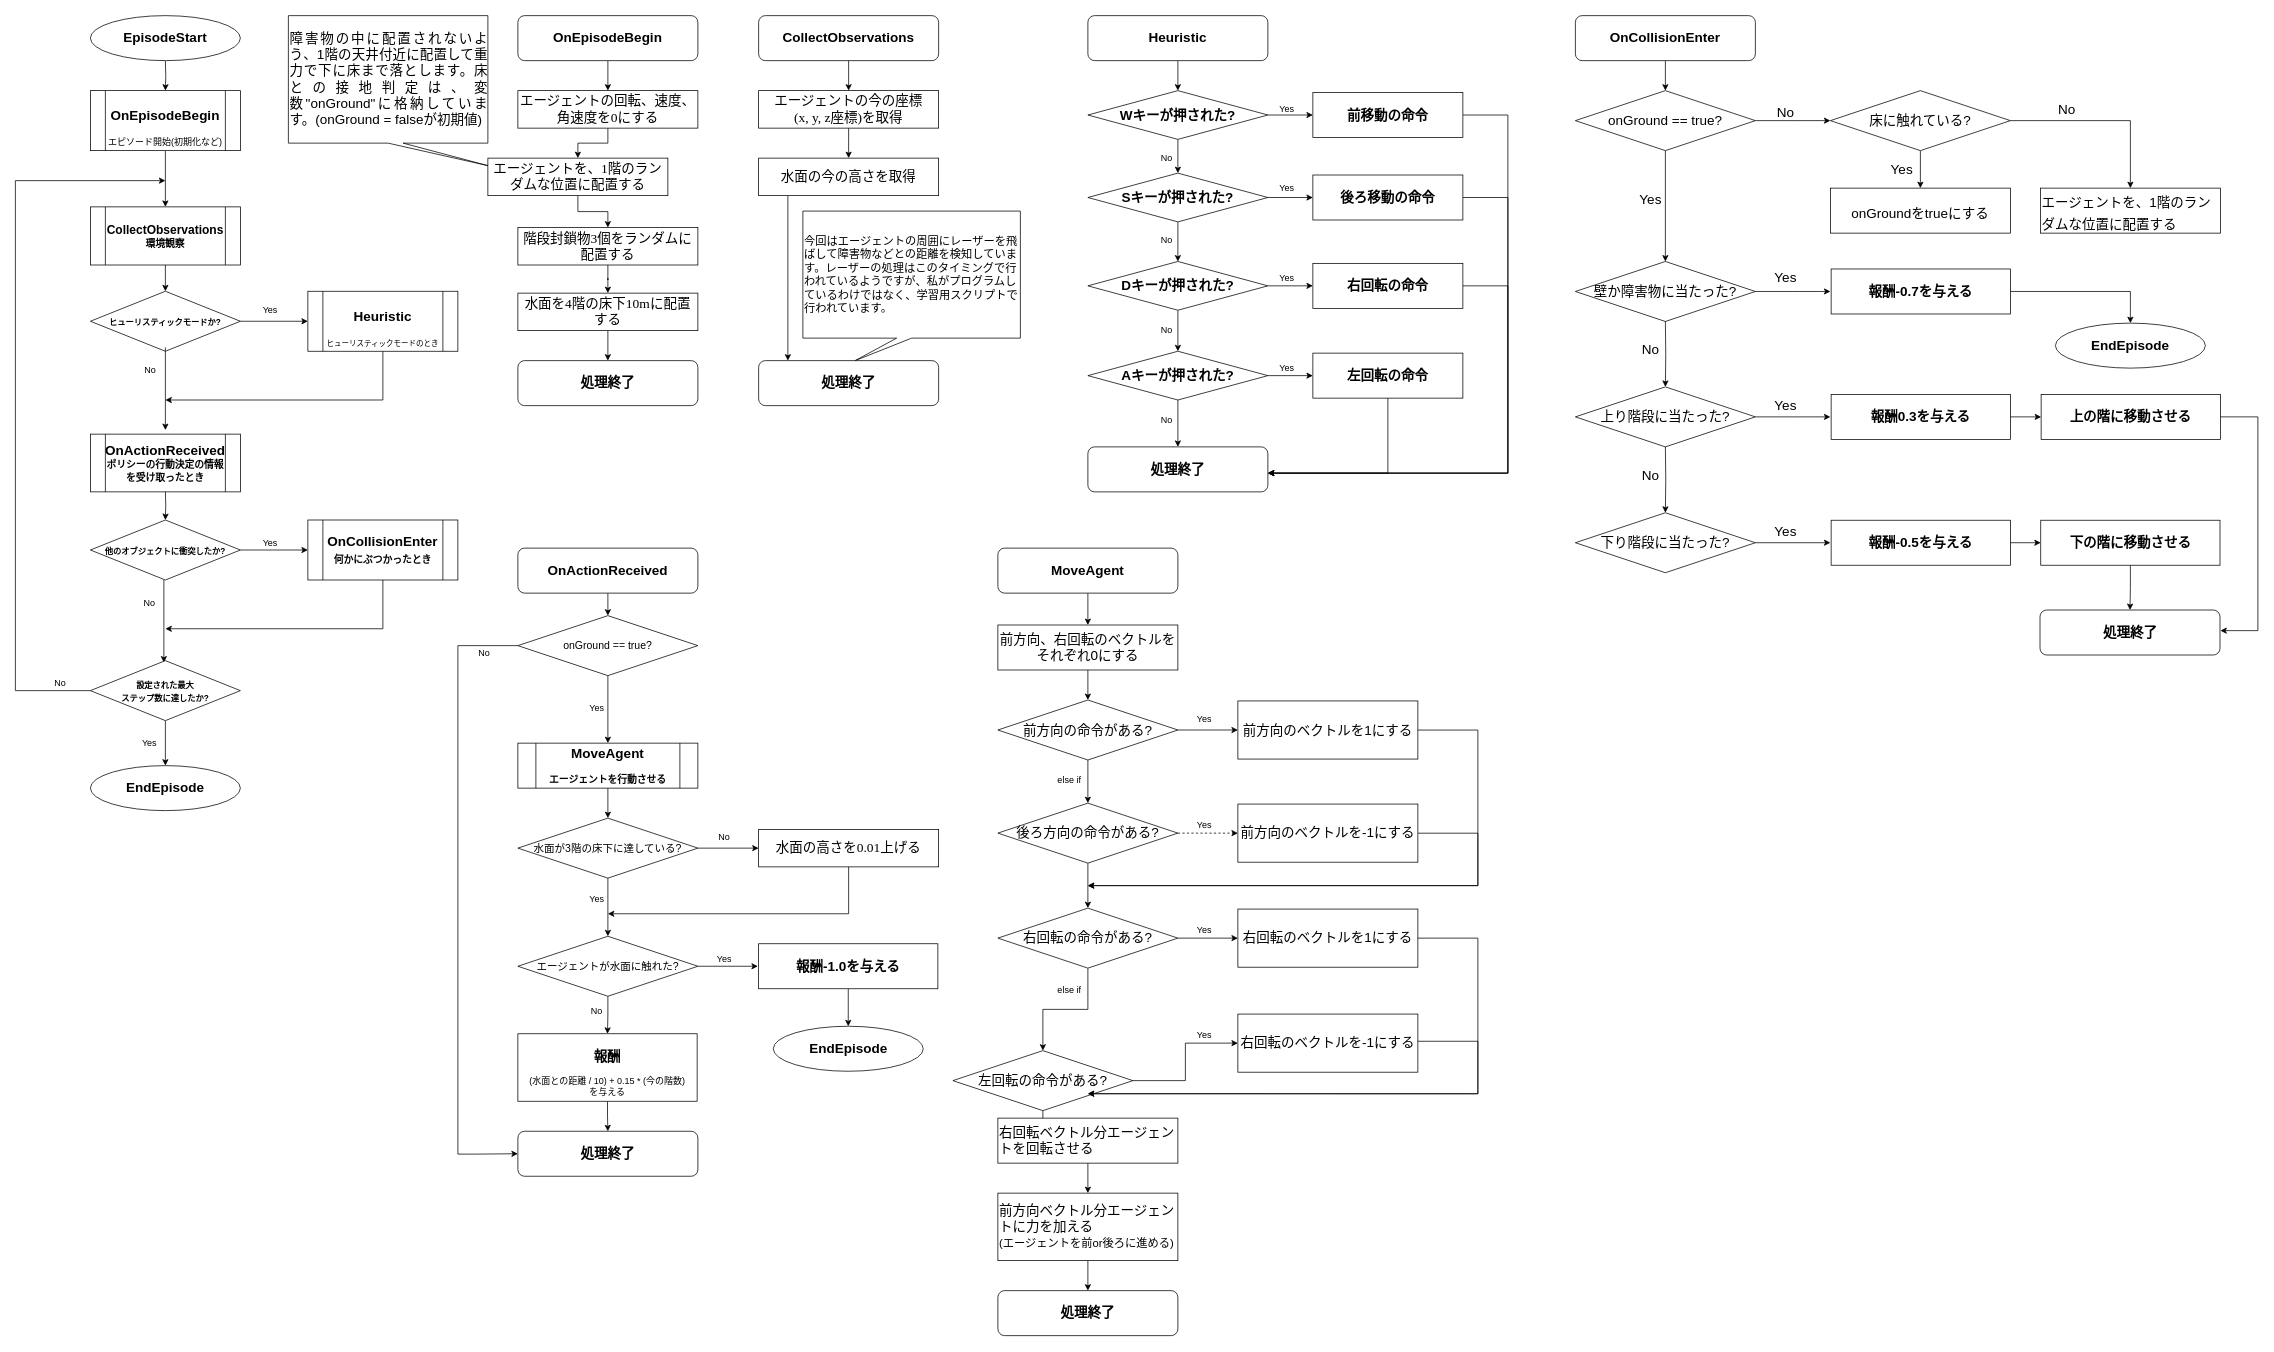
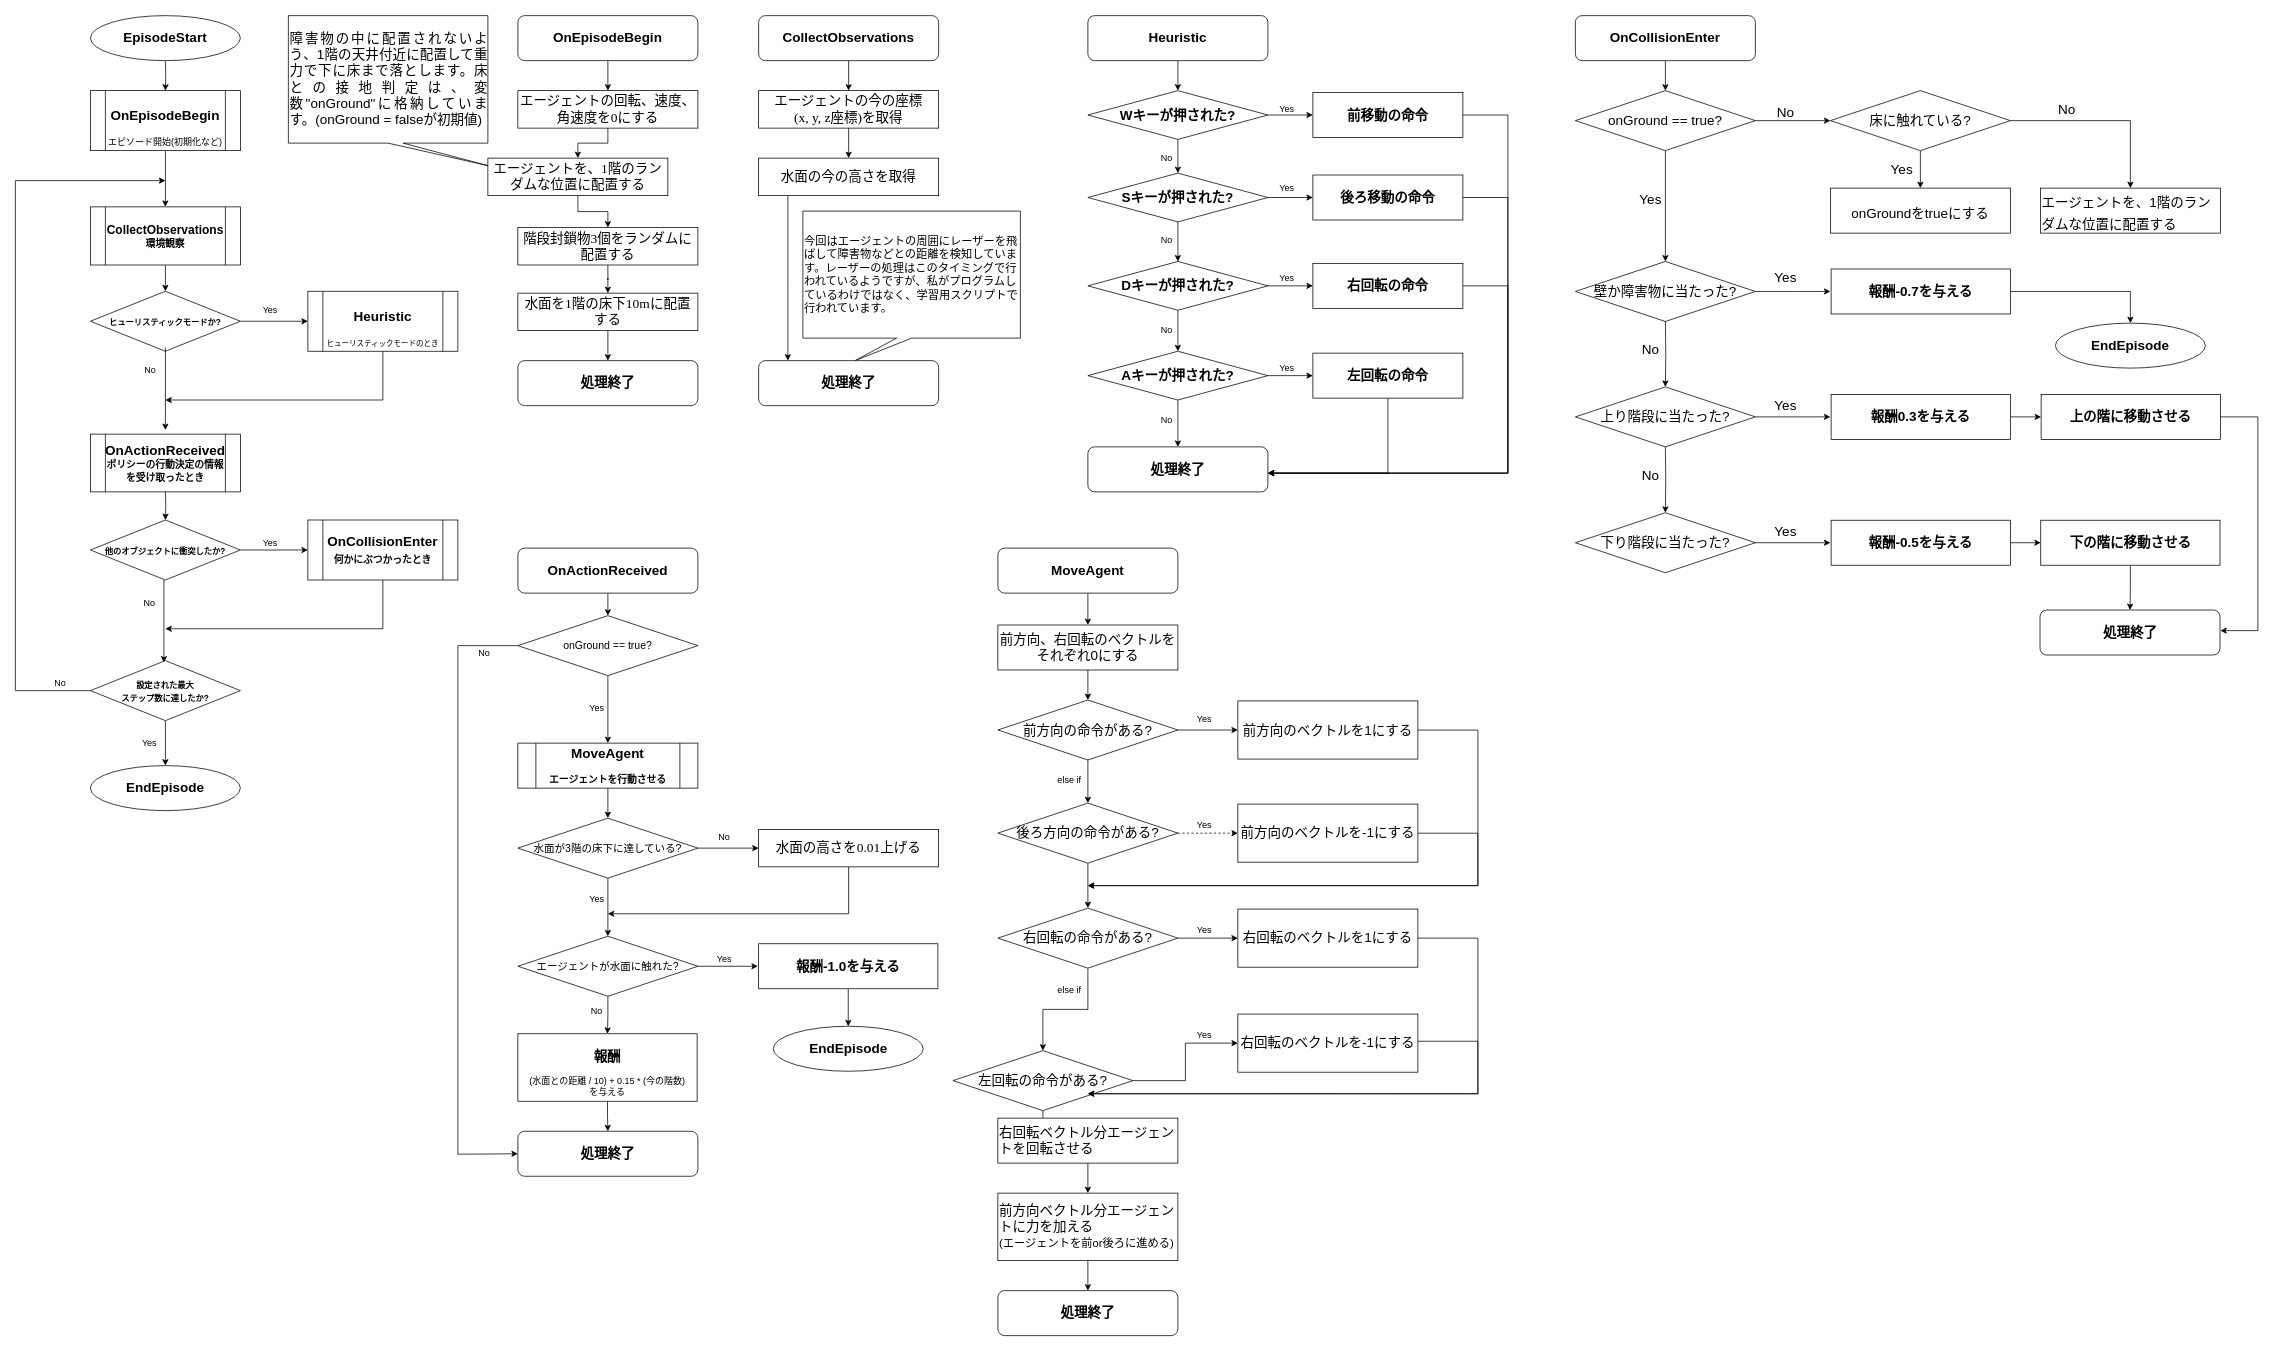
node "水面を4階の床下10mに配置する": label "水面を4階の床下10mに配置する" -> "水面を1階の床下10mに配置する"
